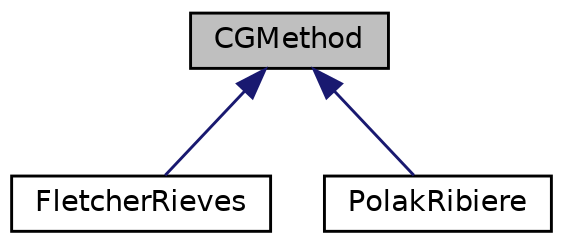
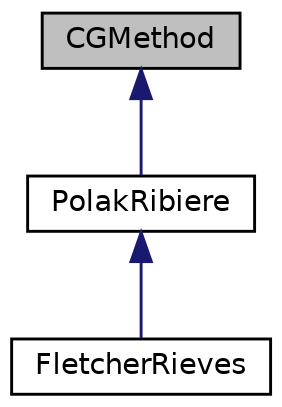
edge "FletcherRieves" -> "CGMethod": now "FletcherRieves" -> "PolakRibiere"
